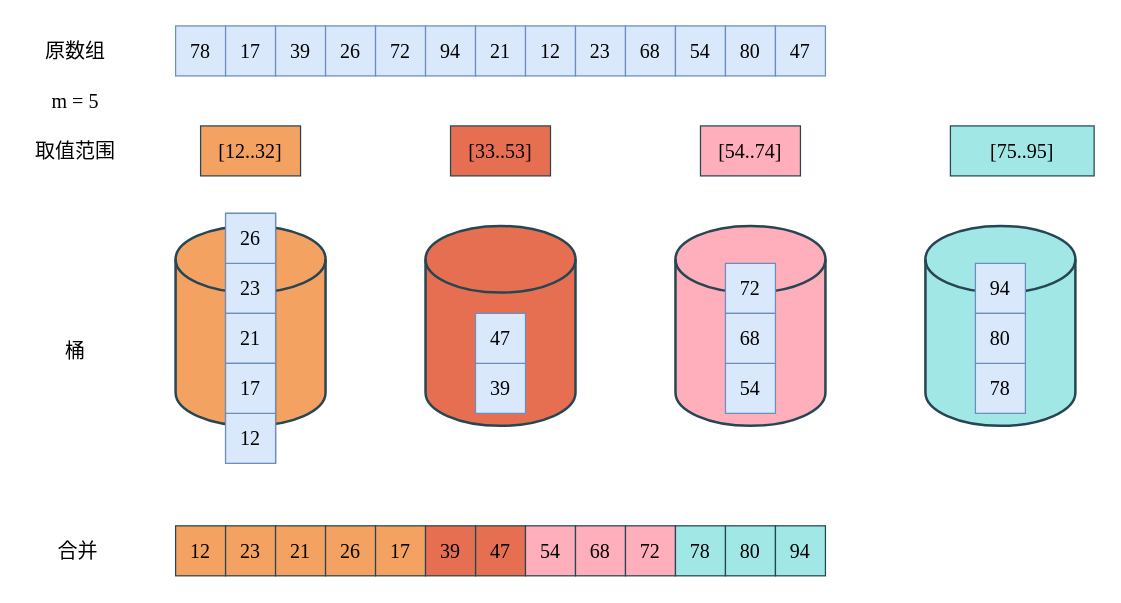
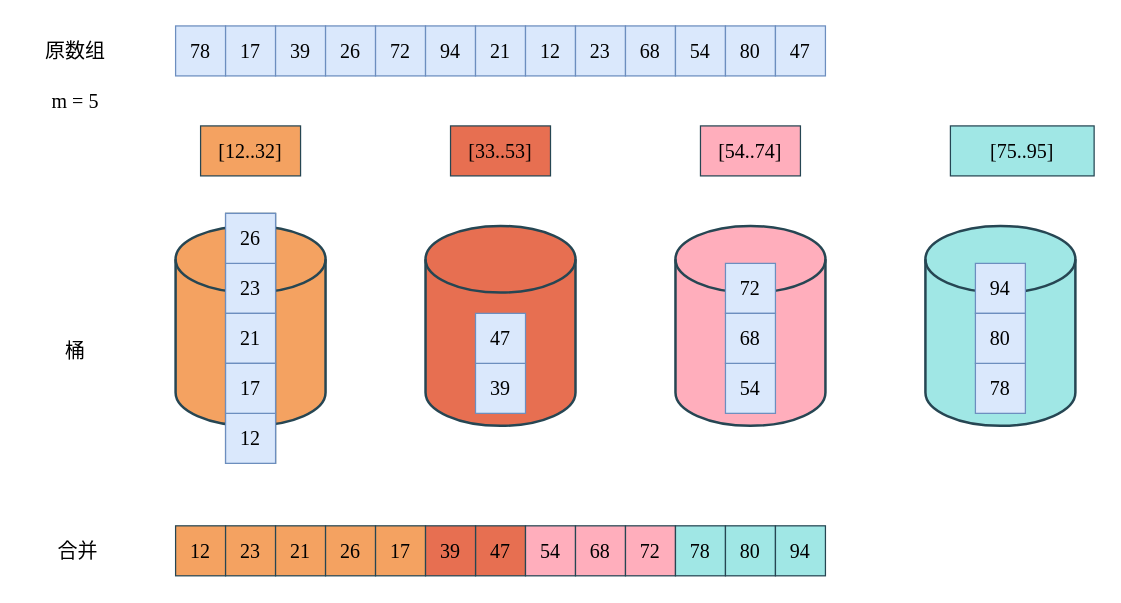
node "取值范围": removed
